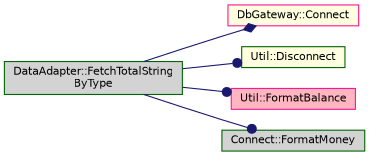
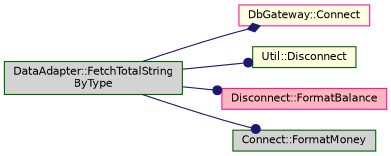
node "Util::FormatBalance": label "Util::FormatBalance" -> "Disconnect::FormatBalance"
